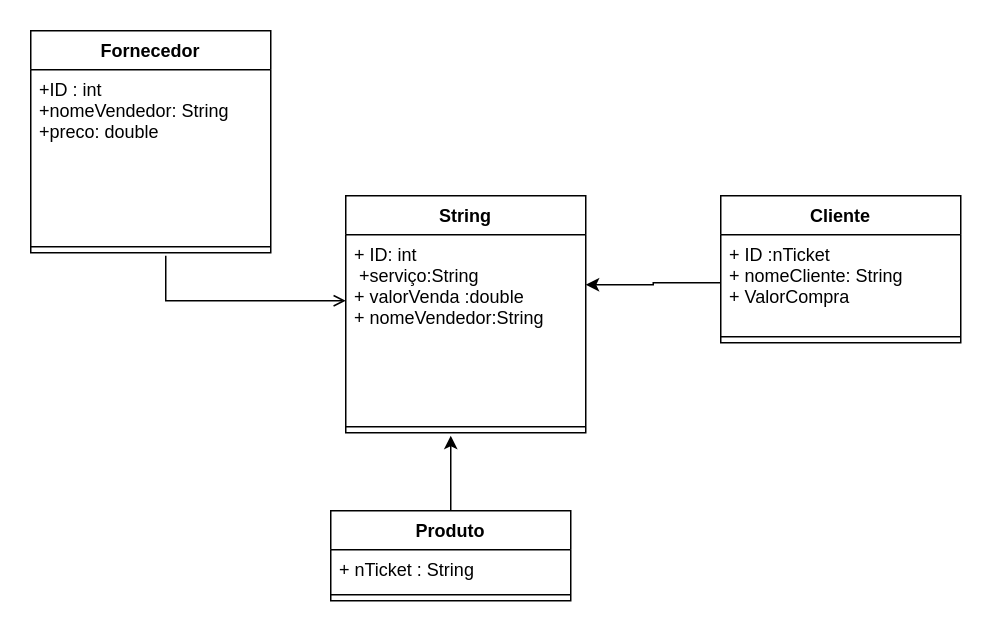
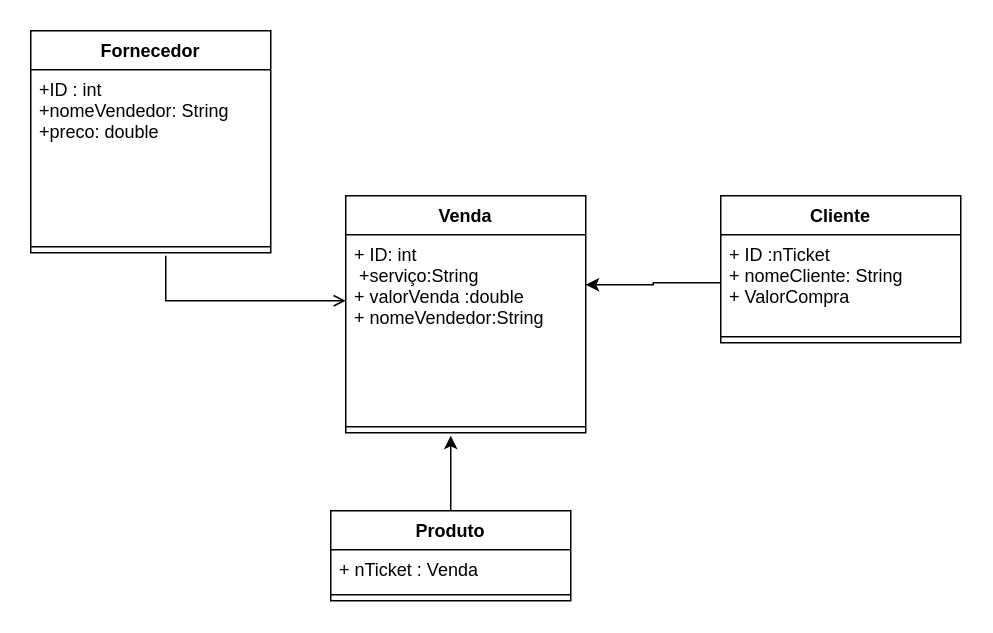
node "String": label "String" -> "Venda"
node "+ nTicket : String": label "+ nTicket : String" -> "+ nTicket : Venda"
